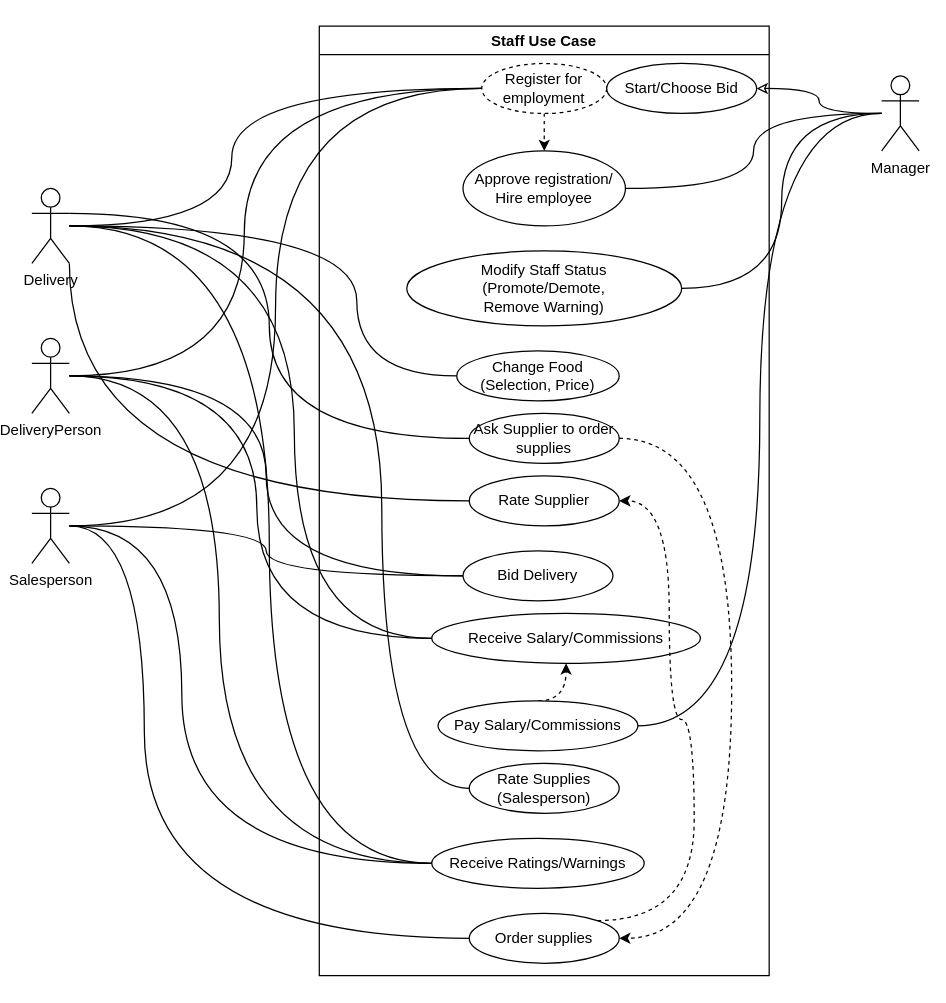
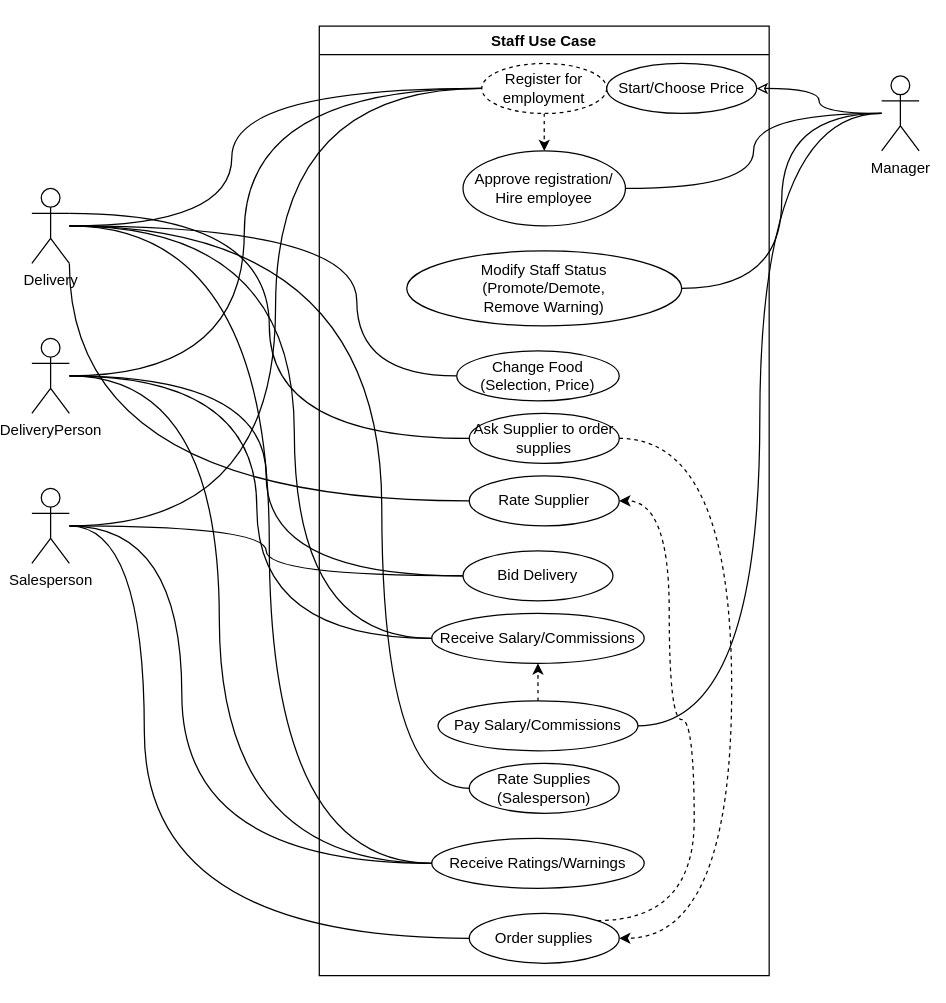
node "Start/Choose Bid": label "Start/Choose Bid" -> "Start/Choose Price"
node "Receive Salary/Commissions": size 269x50 -> 213x50
